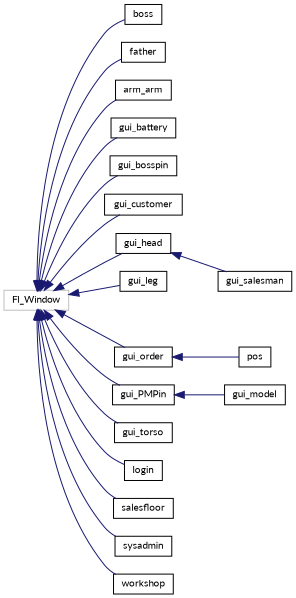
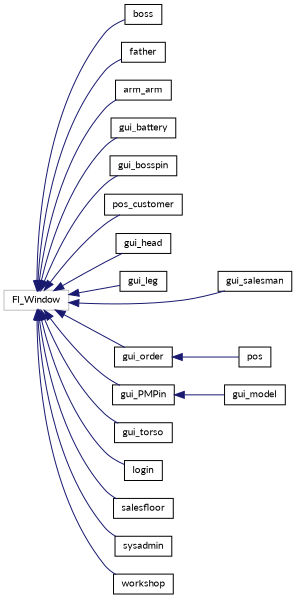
node "gui_customer": label "gui_customer" -> "pos_customer"
edge "gui_salesman" -> "gui_head": now "gui_salesman" -> "Fl_Window"
